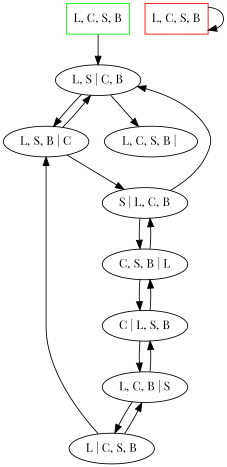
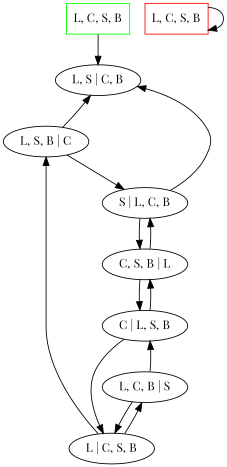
edge "L, S | C, B" -> "L, S, B | C": removed
node "L, C, S, B |": removed
edge "C | L, S, B" -> "L, C, B | S": now "C | L, S, B" -> "L | C, S, B"
